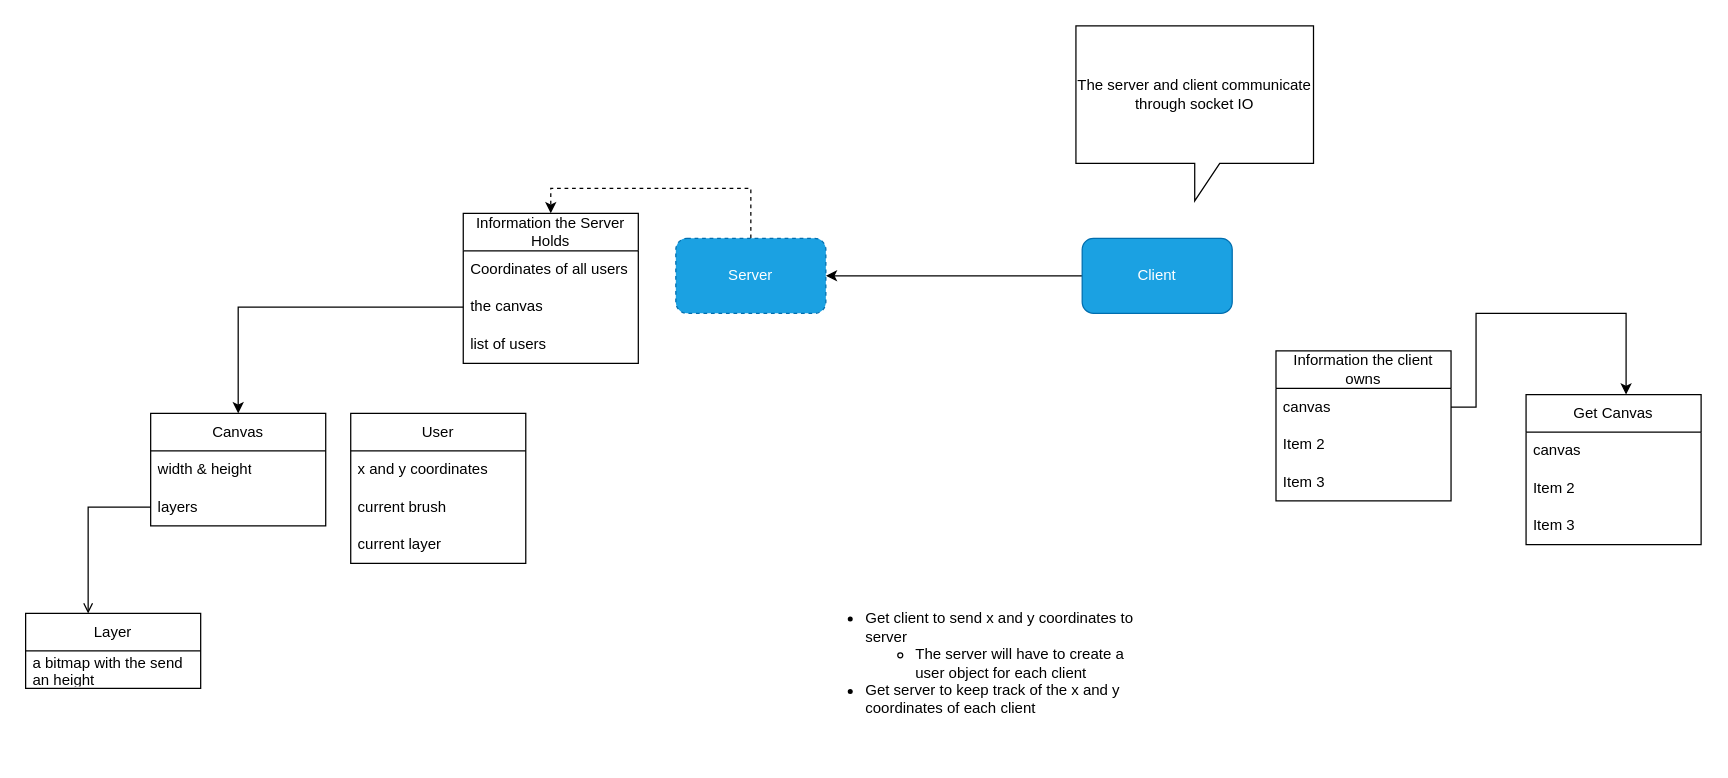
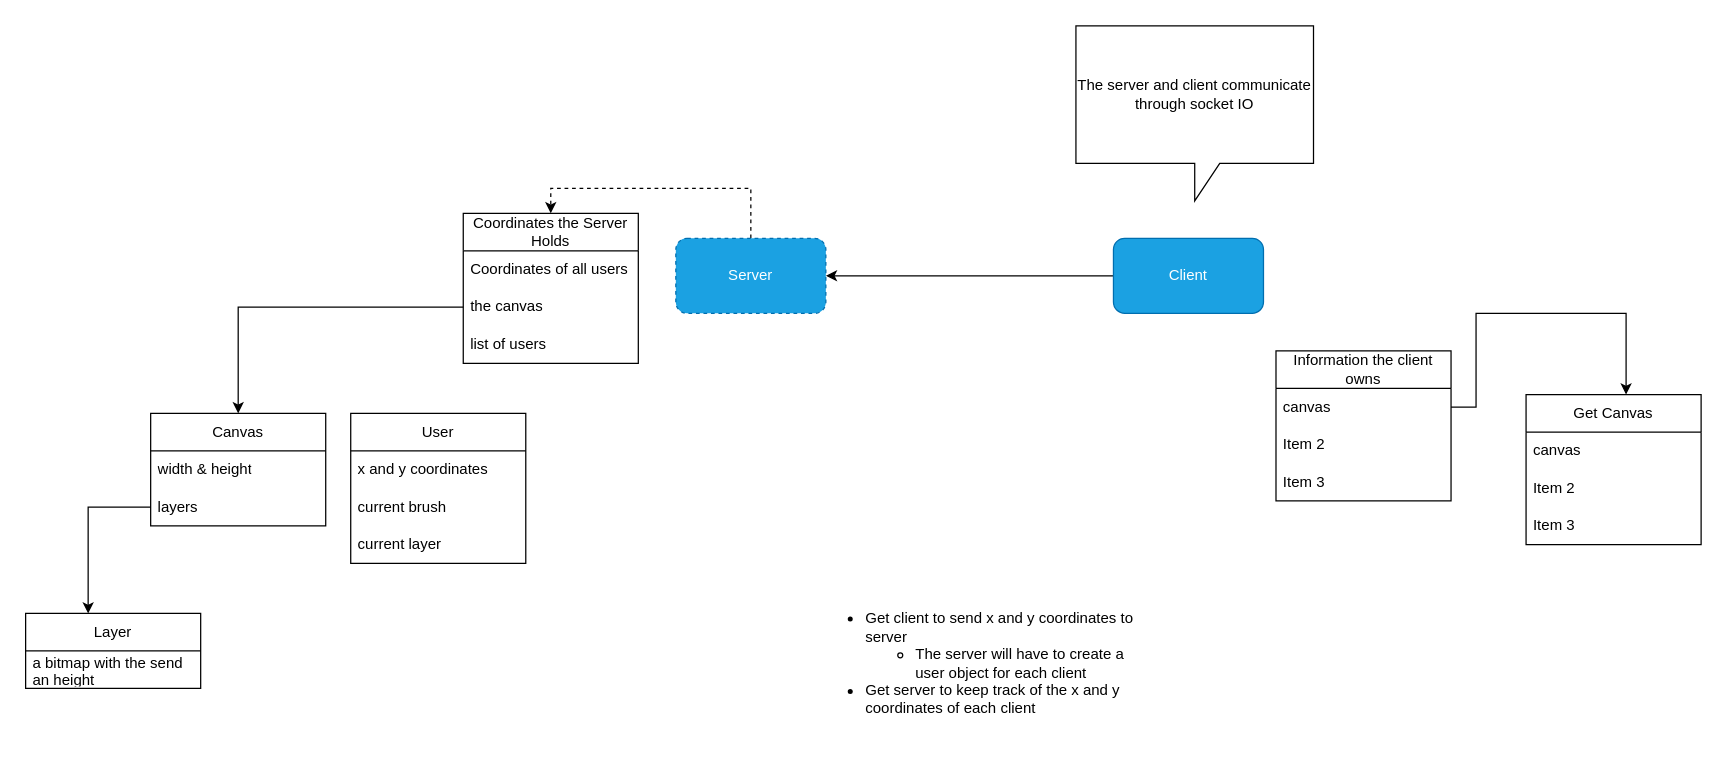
node "Information the Server Holds": label "Information the Server Holds" -> "Coordinates the Server Holds"
node "Client": moved (1157, 276) -> (1188, 276)
edge "layers" -> "Layer": arrowhead open -> classic
